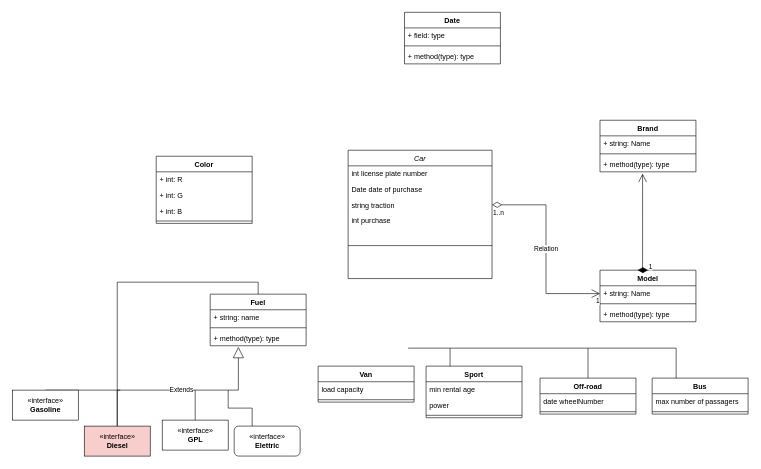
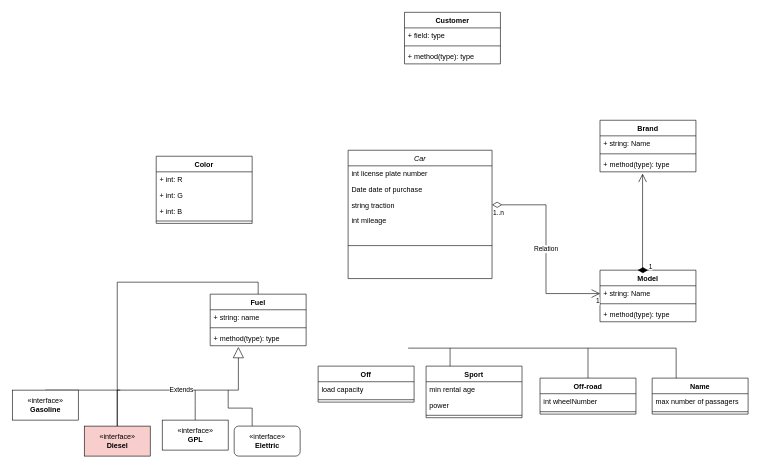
node "Date": label "Date" -> "Customer"
node "int purchase": label "int purchase" -> "int mileage"
node "Van": label "Van" -> "Off"
node "Bus": label "Bus" -> "Name"
node "date wheelNumber": label "date wheelNumber" -> "int wheelNumber"
